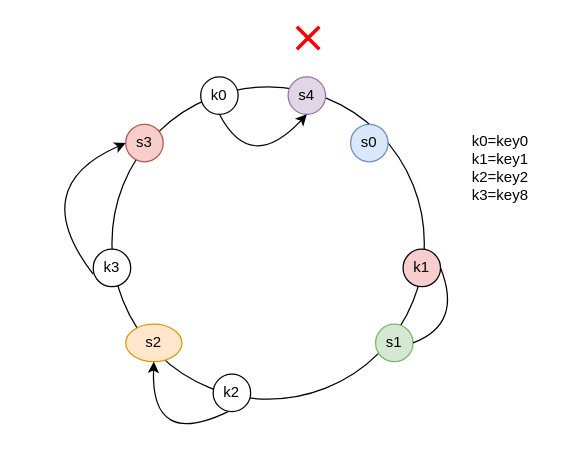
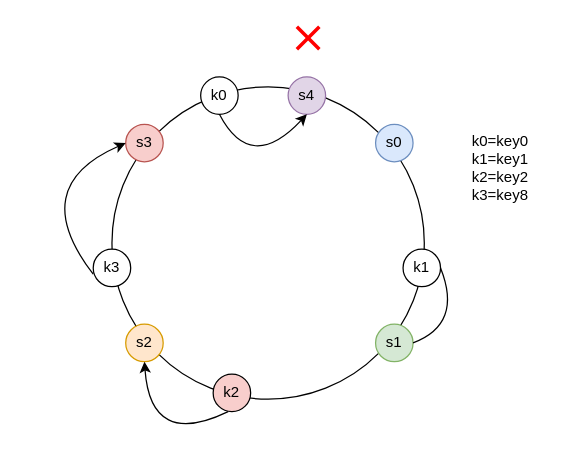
node "s0": moved (369, 143) -> (394, 143)
node "k1": fillcolor #f8cecc -> #ffffff
node "s2": size 56x38 -> 38x38
node "k2": fillcolor #ffffff -> #f8cecc
